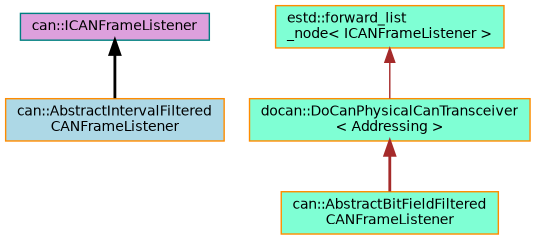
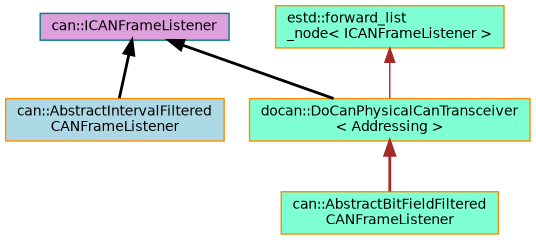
edge "docan::DoCanPhysicalCanTransceiver < Addressing >" -> "can::ICANFrameListener": added
